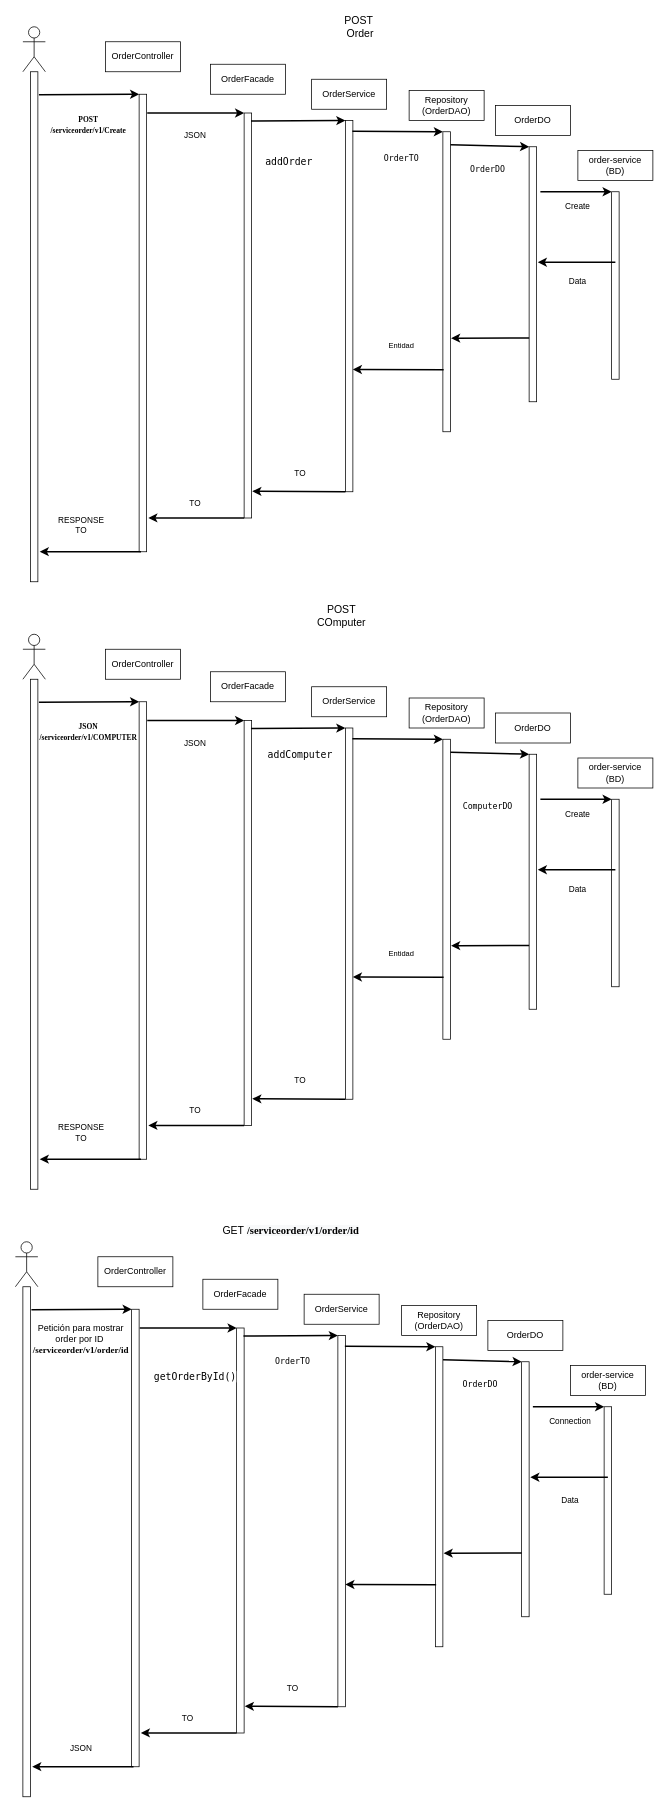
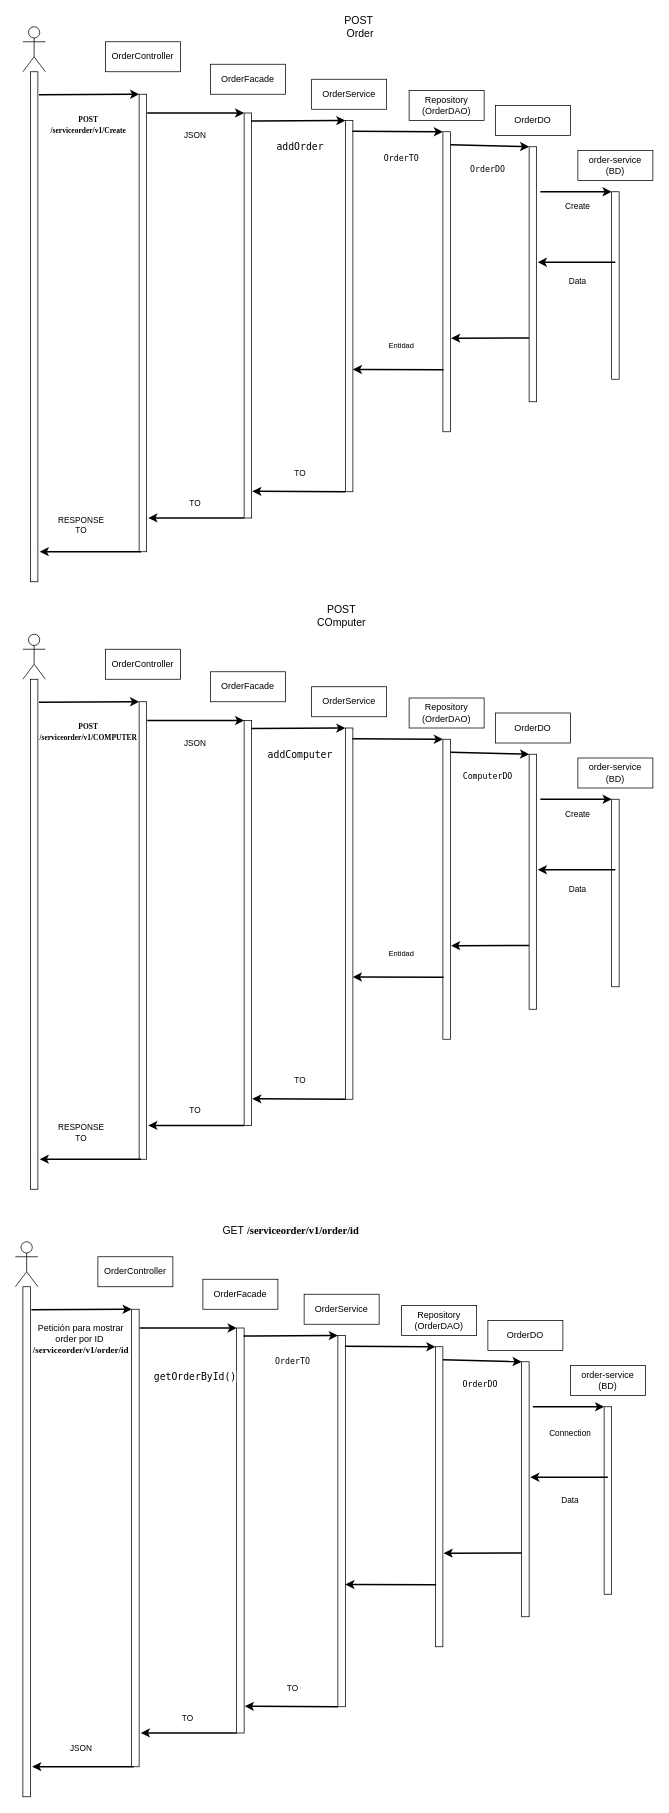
node "addOrder": moved (289, 162) -> (300, 147)
node "JSON /serviceorder/v1/COMPUTER": label "JSON /serviceorder/v1/COMPUTER" -> "POST /serviceorder/v1/COMPUTER"
node "ComputerDO": moved (488, 807) -> (488, 777)
node "Connection": moved (570, 1422) -> (570, 1433)
